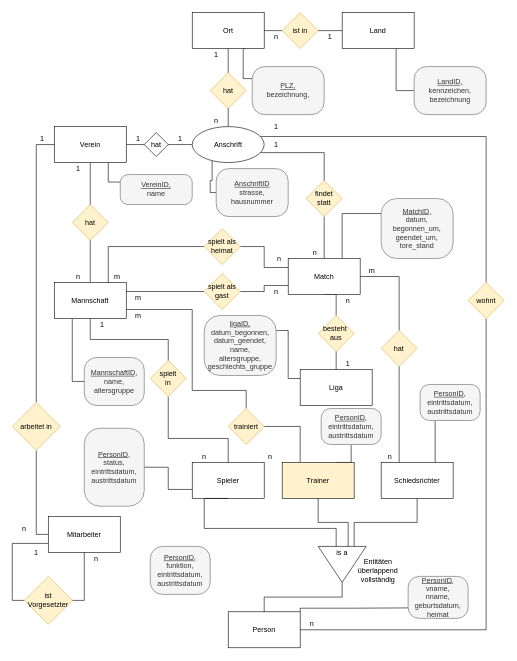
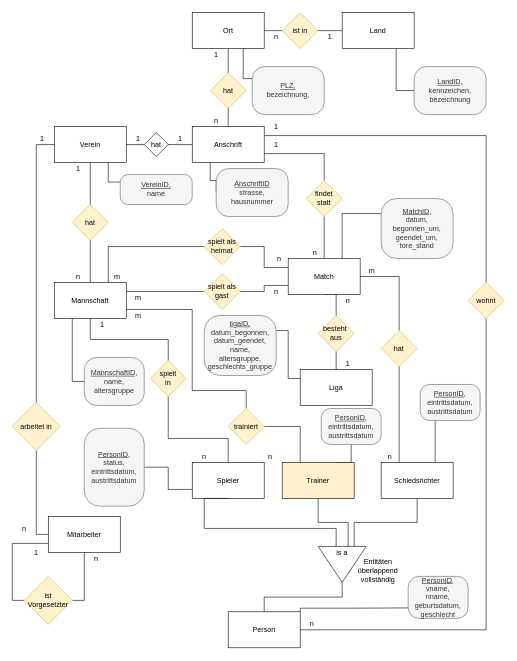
node "Anschrift": shape ellipse -> rectangle
node "PersonID, funktion, eintrittsdatum, austrittsdatum": removed
node "PersonID, vname, nname, geburtsdatum, heimat": label "PersonID, vname, nname, geburtsdatum, heimat" -> "PersonID, vname, nname, geburtsdatum, geschlecht"
